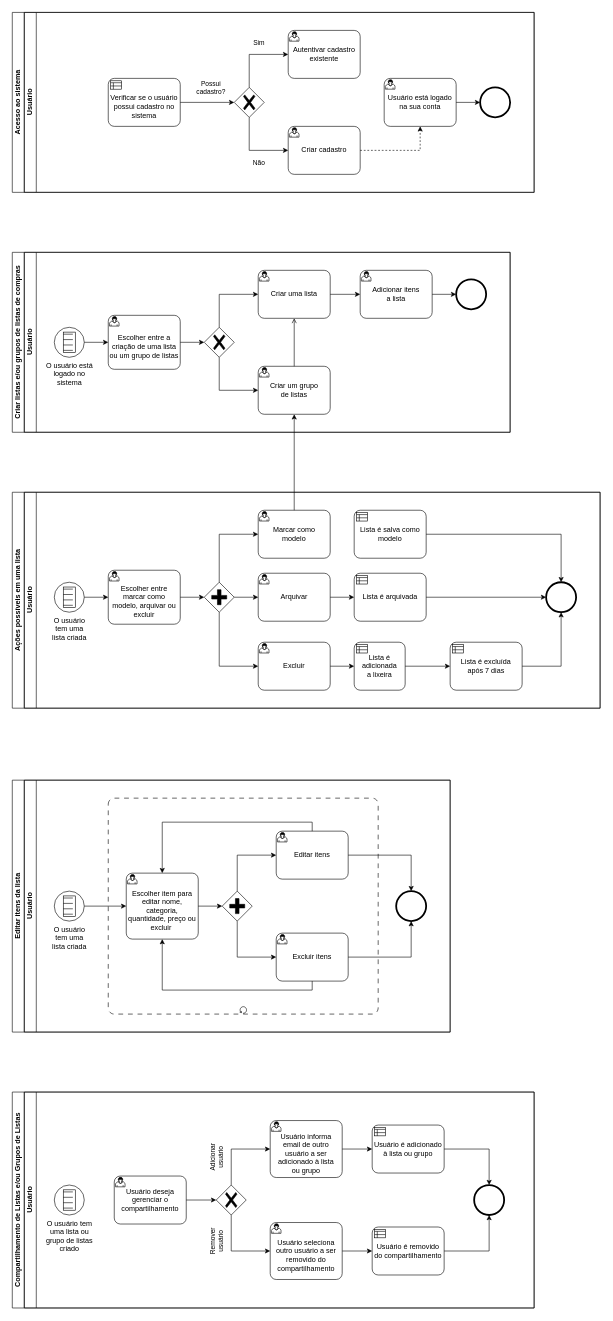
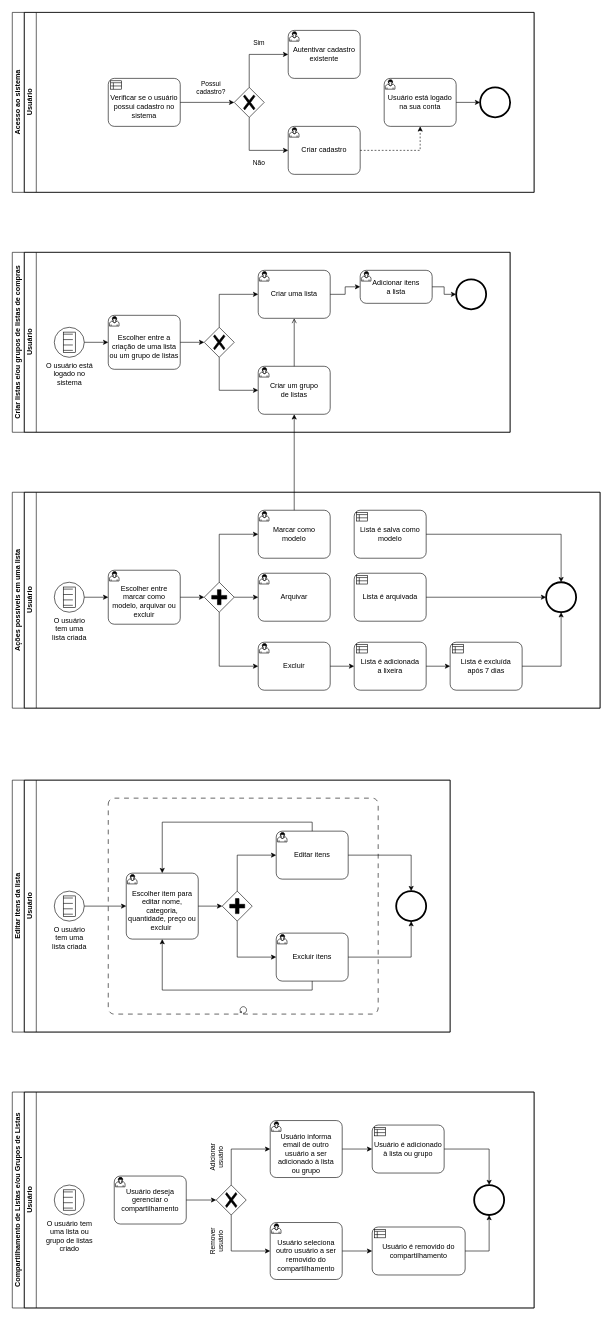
node "Adicionar itens a lista": size 72x48 -> 72x33
edge "Arquivar" -> "Lista é arquivada": removed
node "Lista é adicionada a lixeira": size 51x48 -> 72x48
node "Usuário é removido do compartilhamento": size 72x48 -> 93x48
